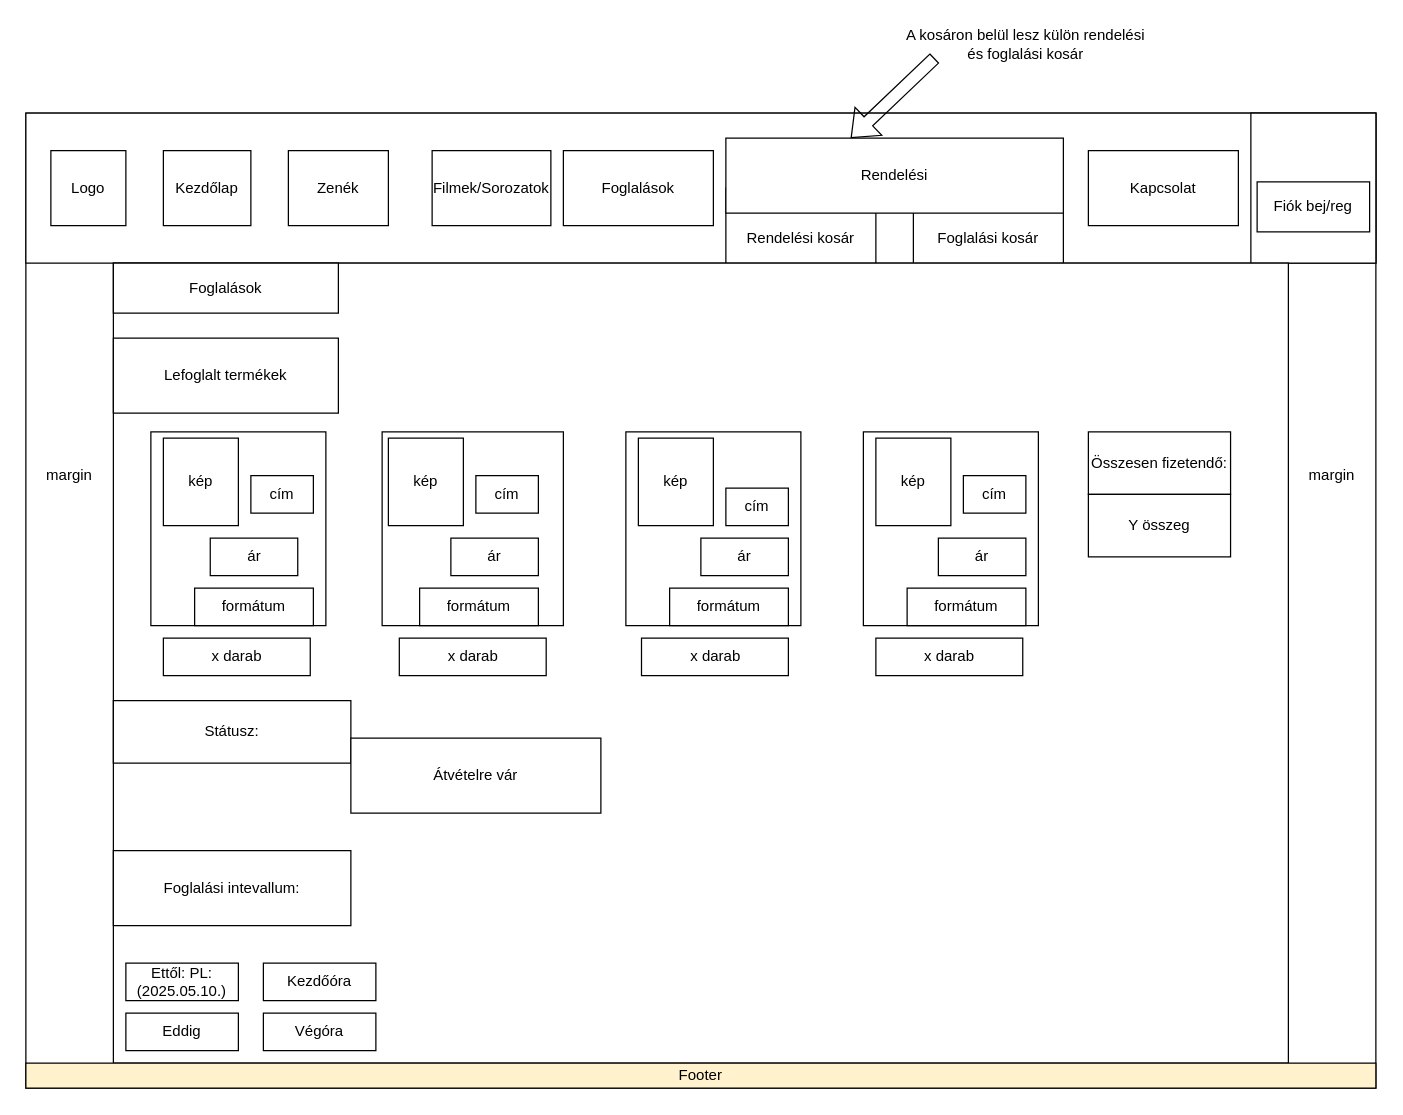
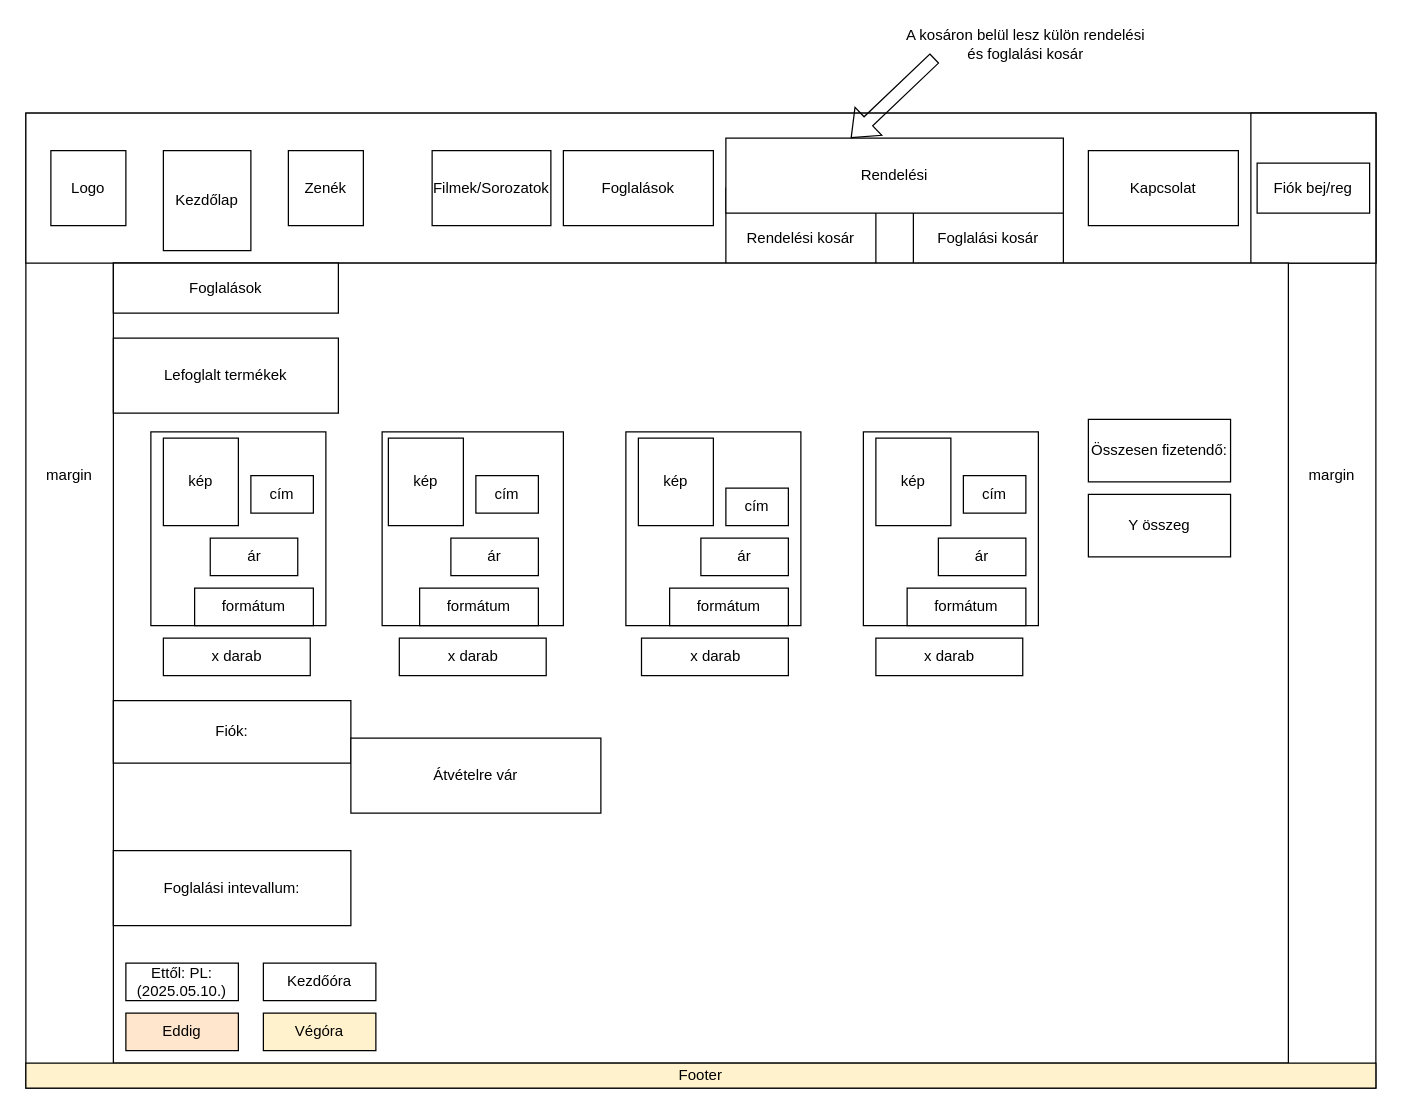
node "Kezdőlap": size 88x75 -> 88x100
node "Zenék": size 100x75 -> 75x75
node "Fiók bej/reg": moved (1313, 207) -> (1313, 188)
node "Összesen fizetendő:": moved (1159, 463) -> (1159, 451)
node "Státusz:": label "Státusz:" -> "Fiók:"
node "Eddig": fillcolor #ffffff -> #ffe6cc
node "Végóra": fillcolor #ffffff -> #fff2cc
